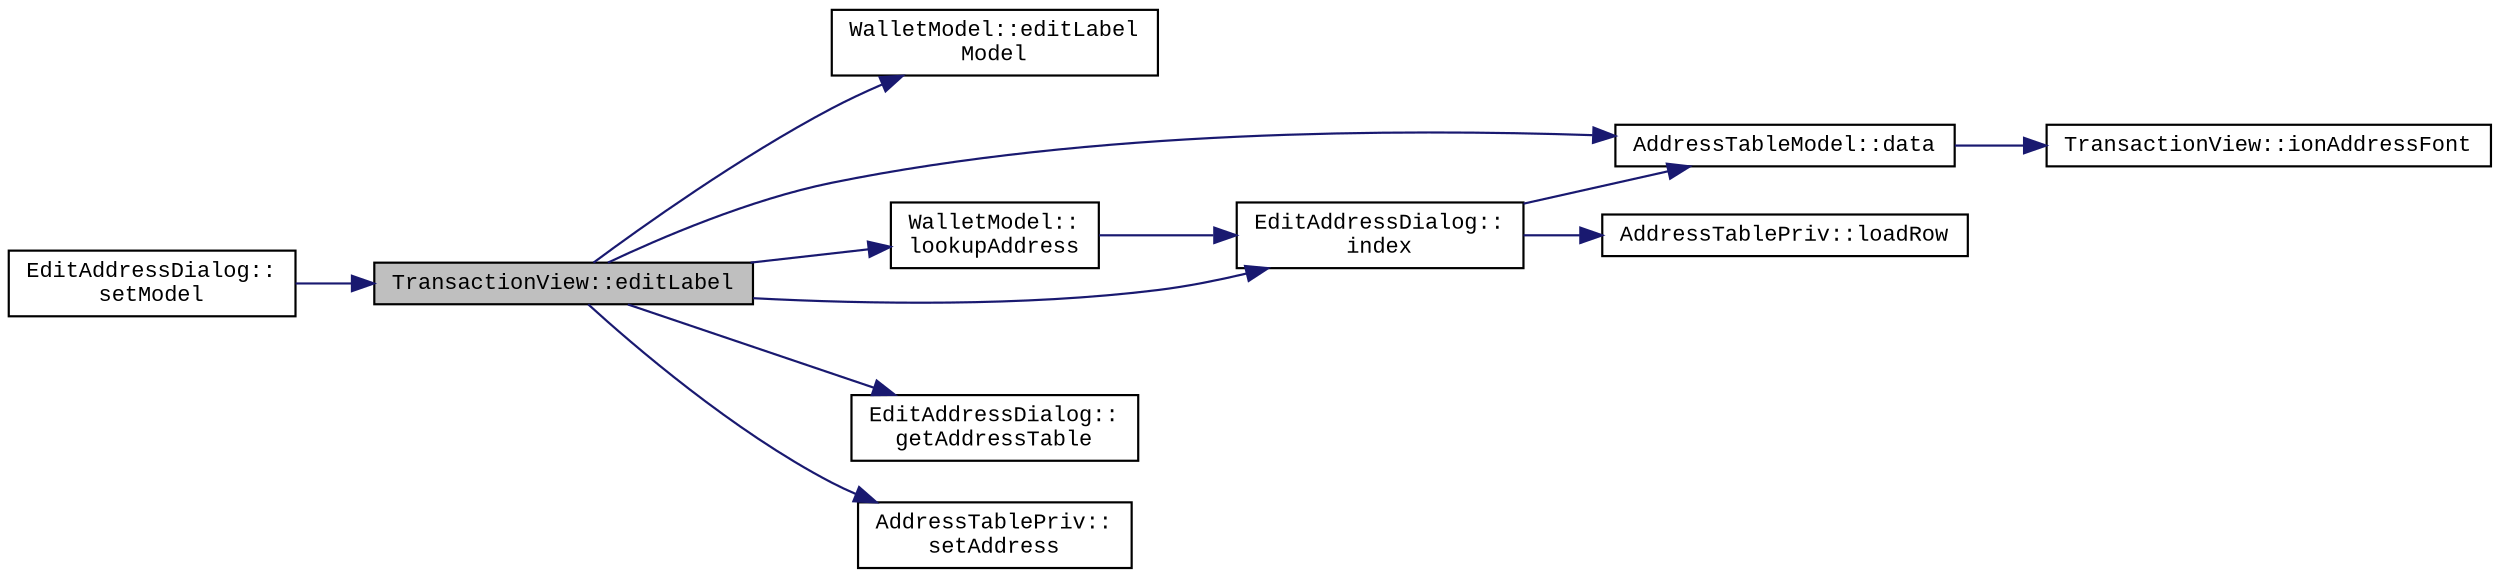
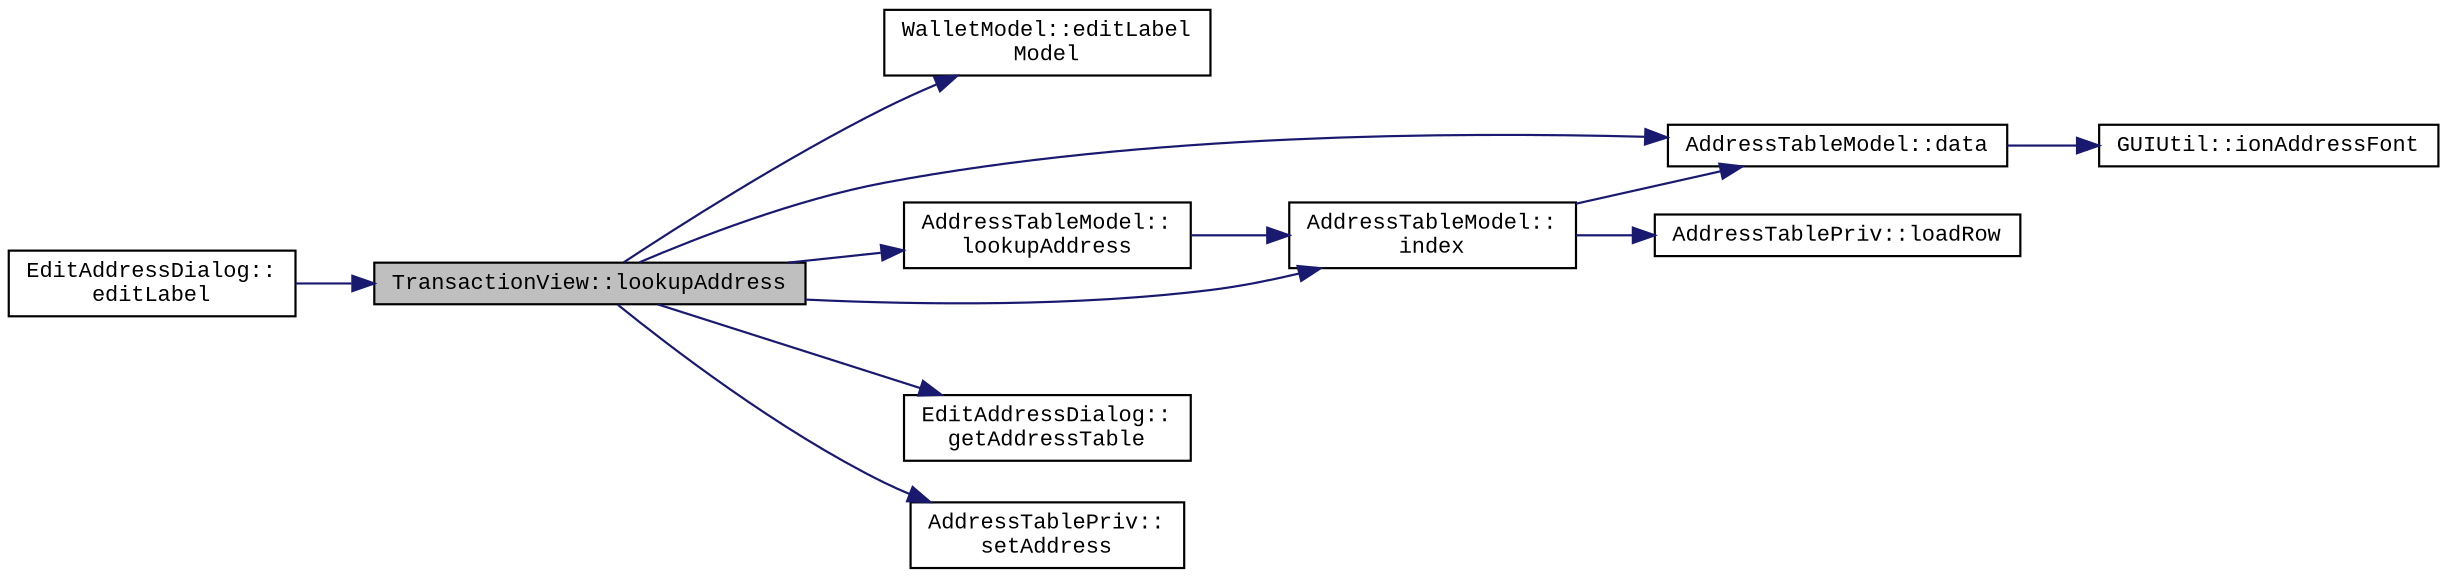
node "TransactionView::ionAddressFont": label "TransactionView::ionAddressFont" -> "GUIUtil::ionAddressFont"
node "WalletModel:: lookupAddress": label "WalletModel:: lookupAddress" -> "AddressTableModel:: lookupAddress"
node "EditAddressDialog:: index": label "EditAddressDialog:: index" -> "AddressTableModel:: index"
node "EditAddressDialog:: setModel": label "EditAddressDialog:: setModel" -> "EditAddressDialog:: editLabel"
node "TransactionView::editLabel": label "TransactionView::editLabel" -> "TransactionView::lookupAddress"
